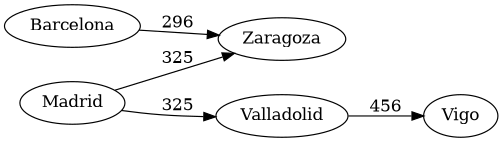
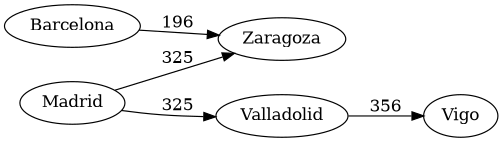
edge "Barcelona" -> "Zaragoza": label "296" -> "196"
edge "Valladolid" -> "Vigo": label "456" -> "356"
